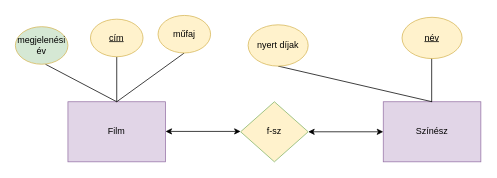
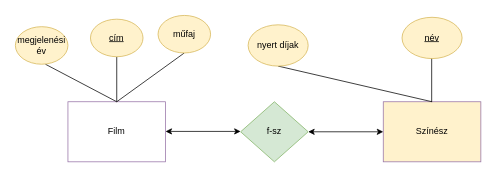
node "megjelenési év": fillcolor #d5e8d4 -> #fff2cc
node "Film": fillcolor #e1d5e7 -> #ffffff
node "f-sz": fillcolor #fff2cc -> #d5e8d4
node "Színész": fillcolor #e1d5e7 -> #fff2cc
